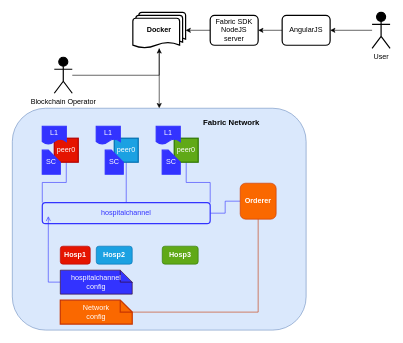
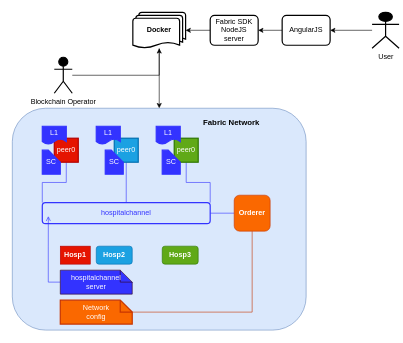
node "User": size 18x36 -> 27x36
node "Orderer": moved (258, 201) -> (252, 213)
node "Hosp1": shape rounded rectangle -> rectangle
node "hospitalchannel config": label "hospitalchannel config" -> "hospitalchannel server"
